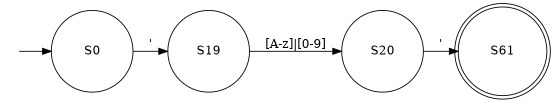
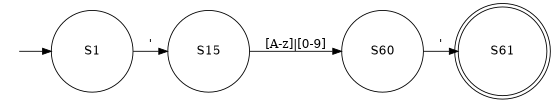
node "S0": label "S0" -> "S1"
node "S19": label "S19" -> "S15"
node "S20": label "S20" -> "S60"
